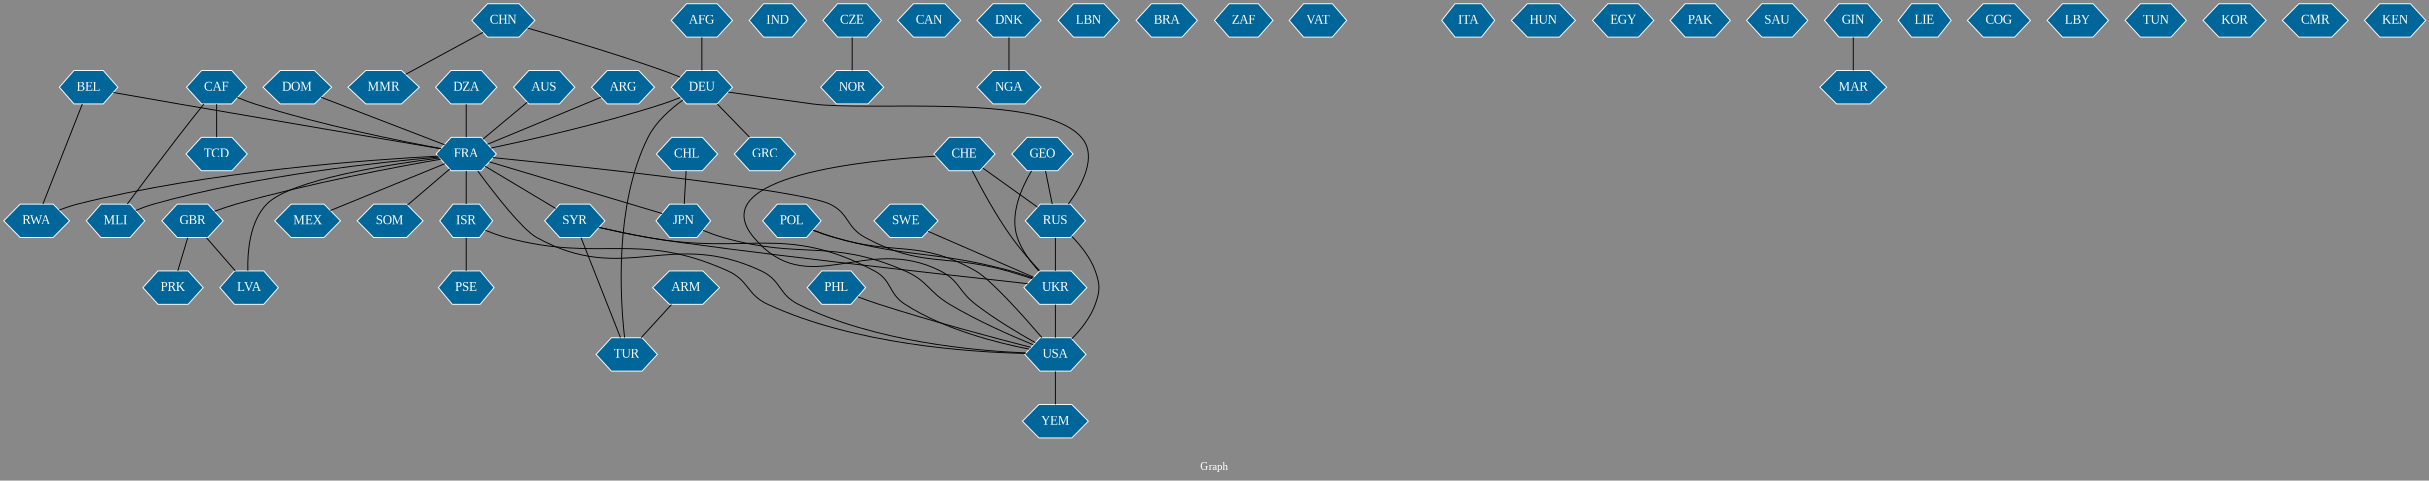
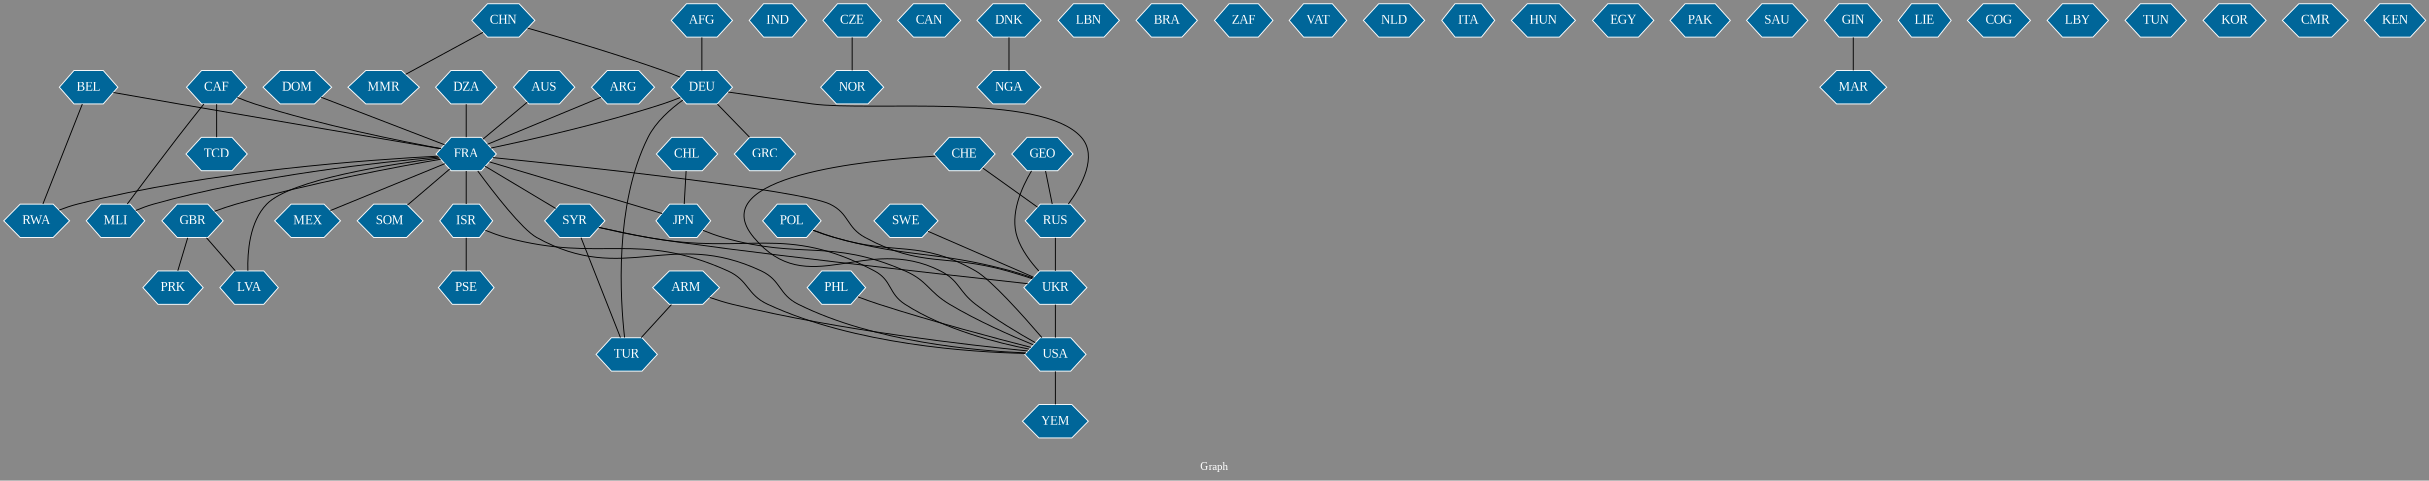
node "NLD": added
edge "CHE" -- "UKR": removed
edge "RUS" -- "USA": now "ARM" -- "USA"
